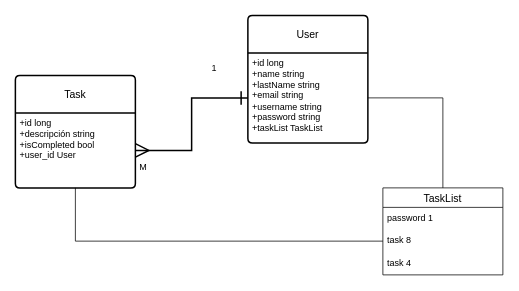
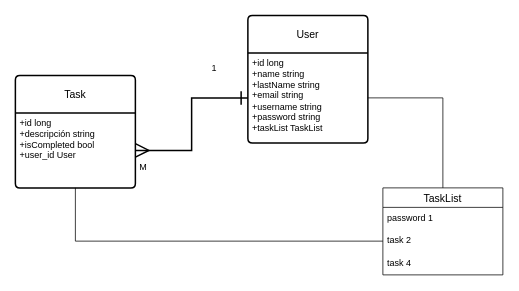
node "task 8": label "task 8" -> "task 2"
